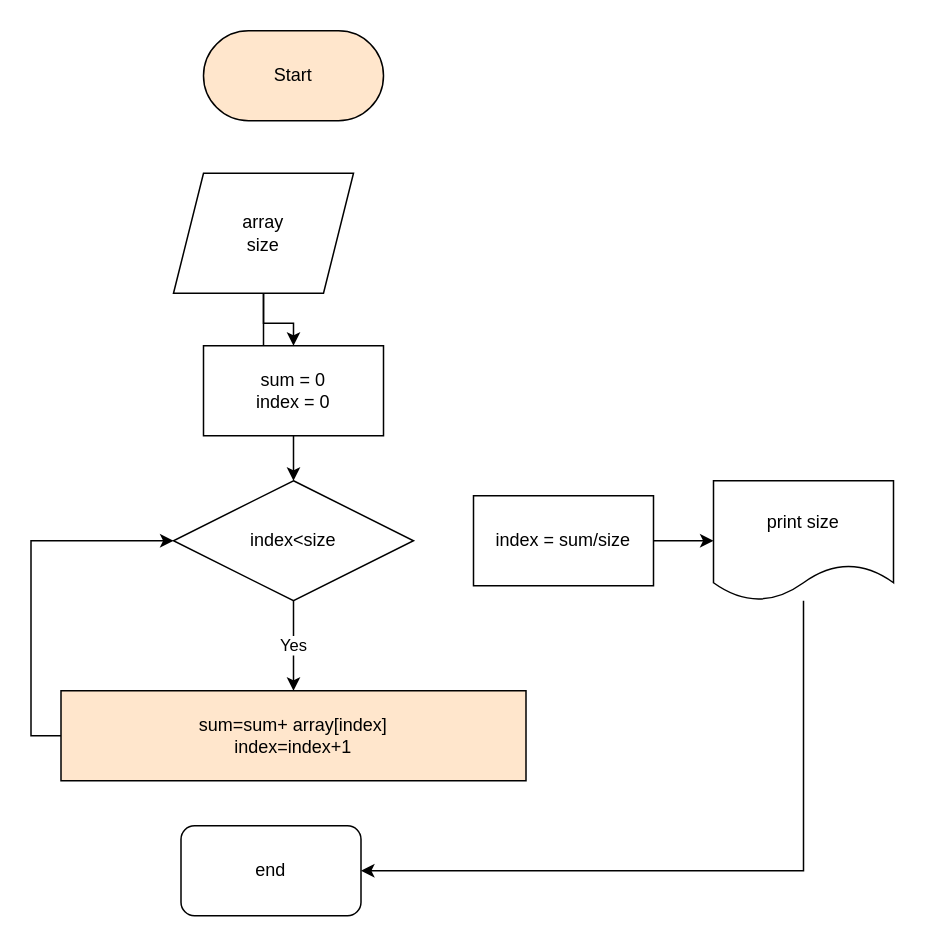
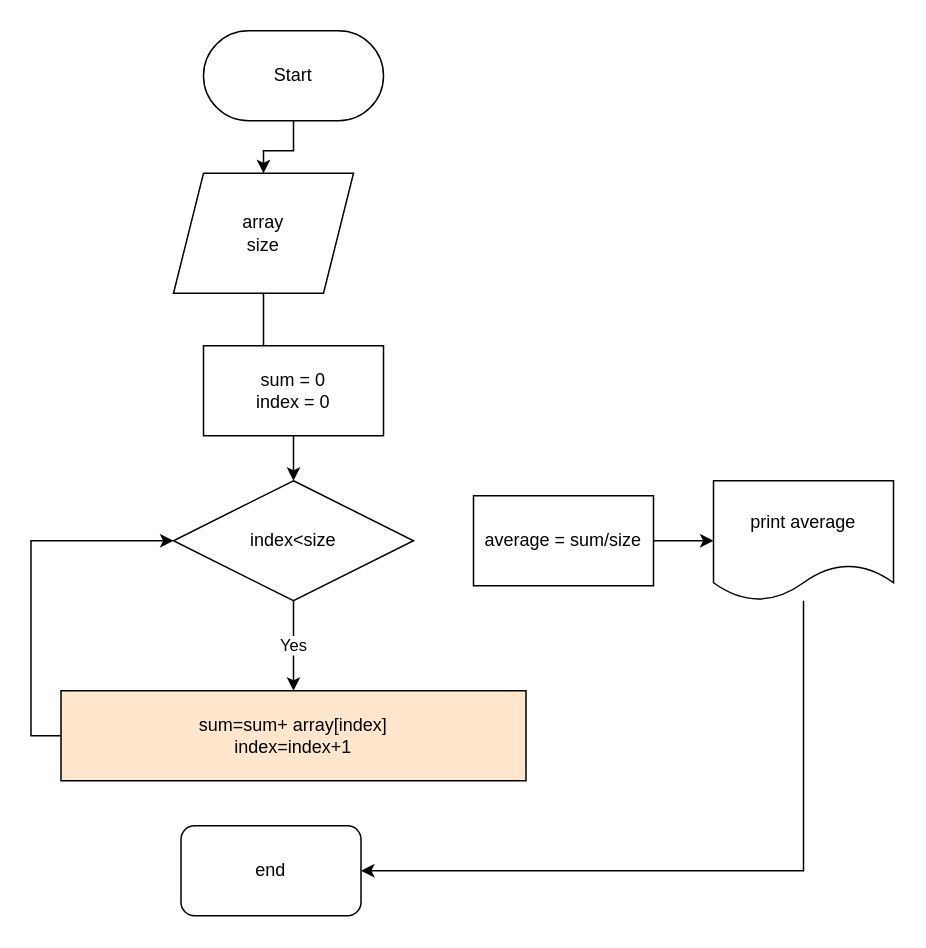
node "Start": fillcolor #ffe6cc -> #ffffff
edge "Start" -> "array size": added
edge "array size" -> "sum = 0 index = 0": removed
node "print size": label "print size" -> "print average"
node "index = sum/size": label "index = sum/size" -> "average = sum/size"
